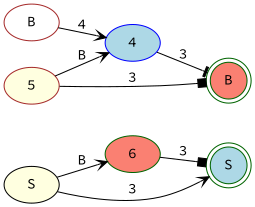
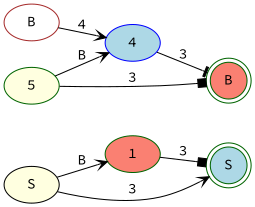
node "5": color brown -> darkgreen
node "6": label "6" -> "1"
